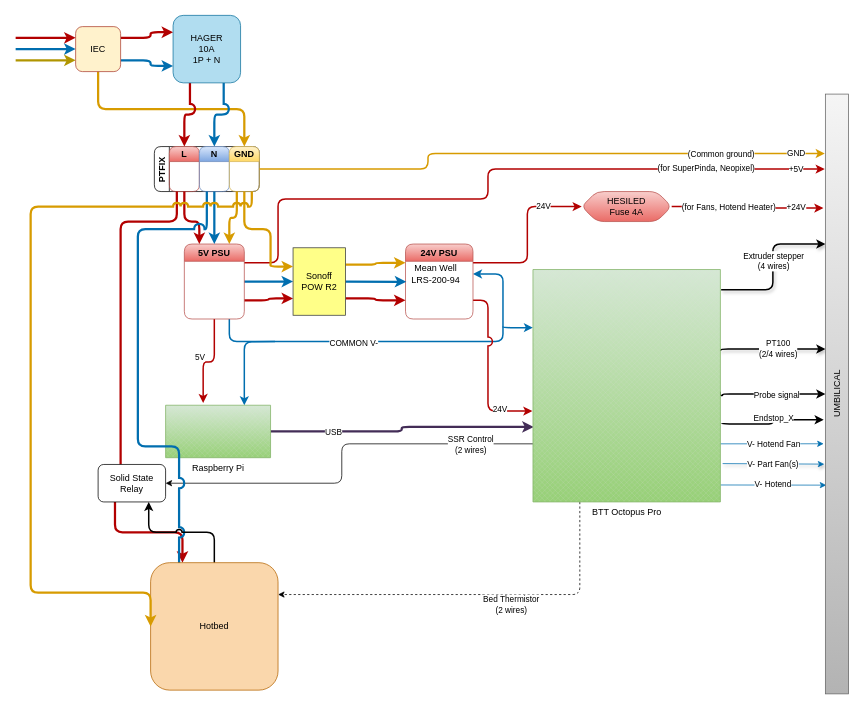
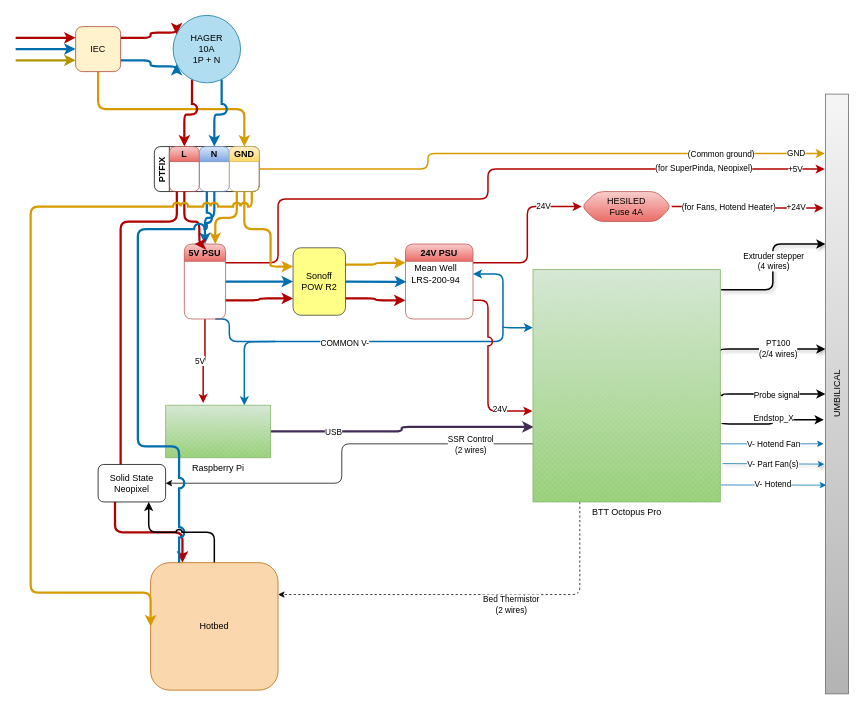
node "HAGER 10A 1P + N": shape rounded rectangle -> ellipse
node "5V PSU": size 60x75 -> 41x75
node "Sonoff POW R2": shape rectangle -> rounded rectangle
node "Solid State Relay": label "Solid State Relay" -> "Solid State Neopixel"
